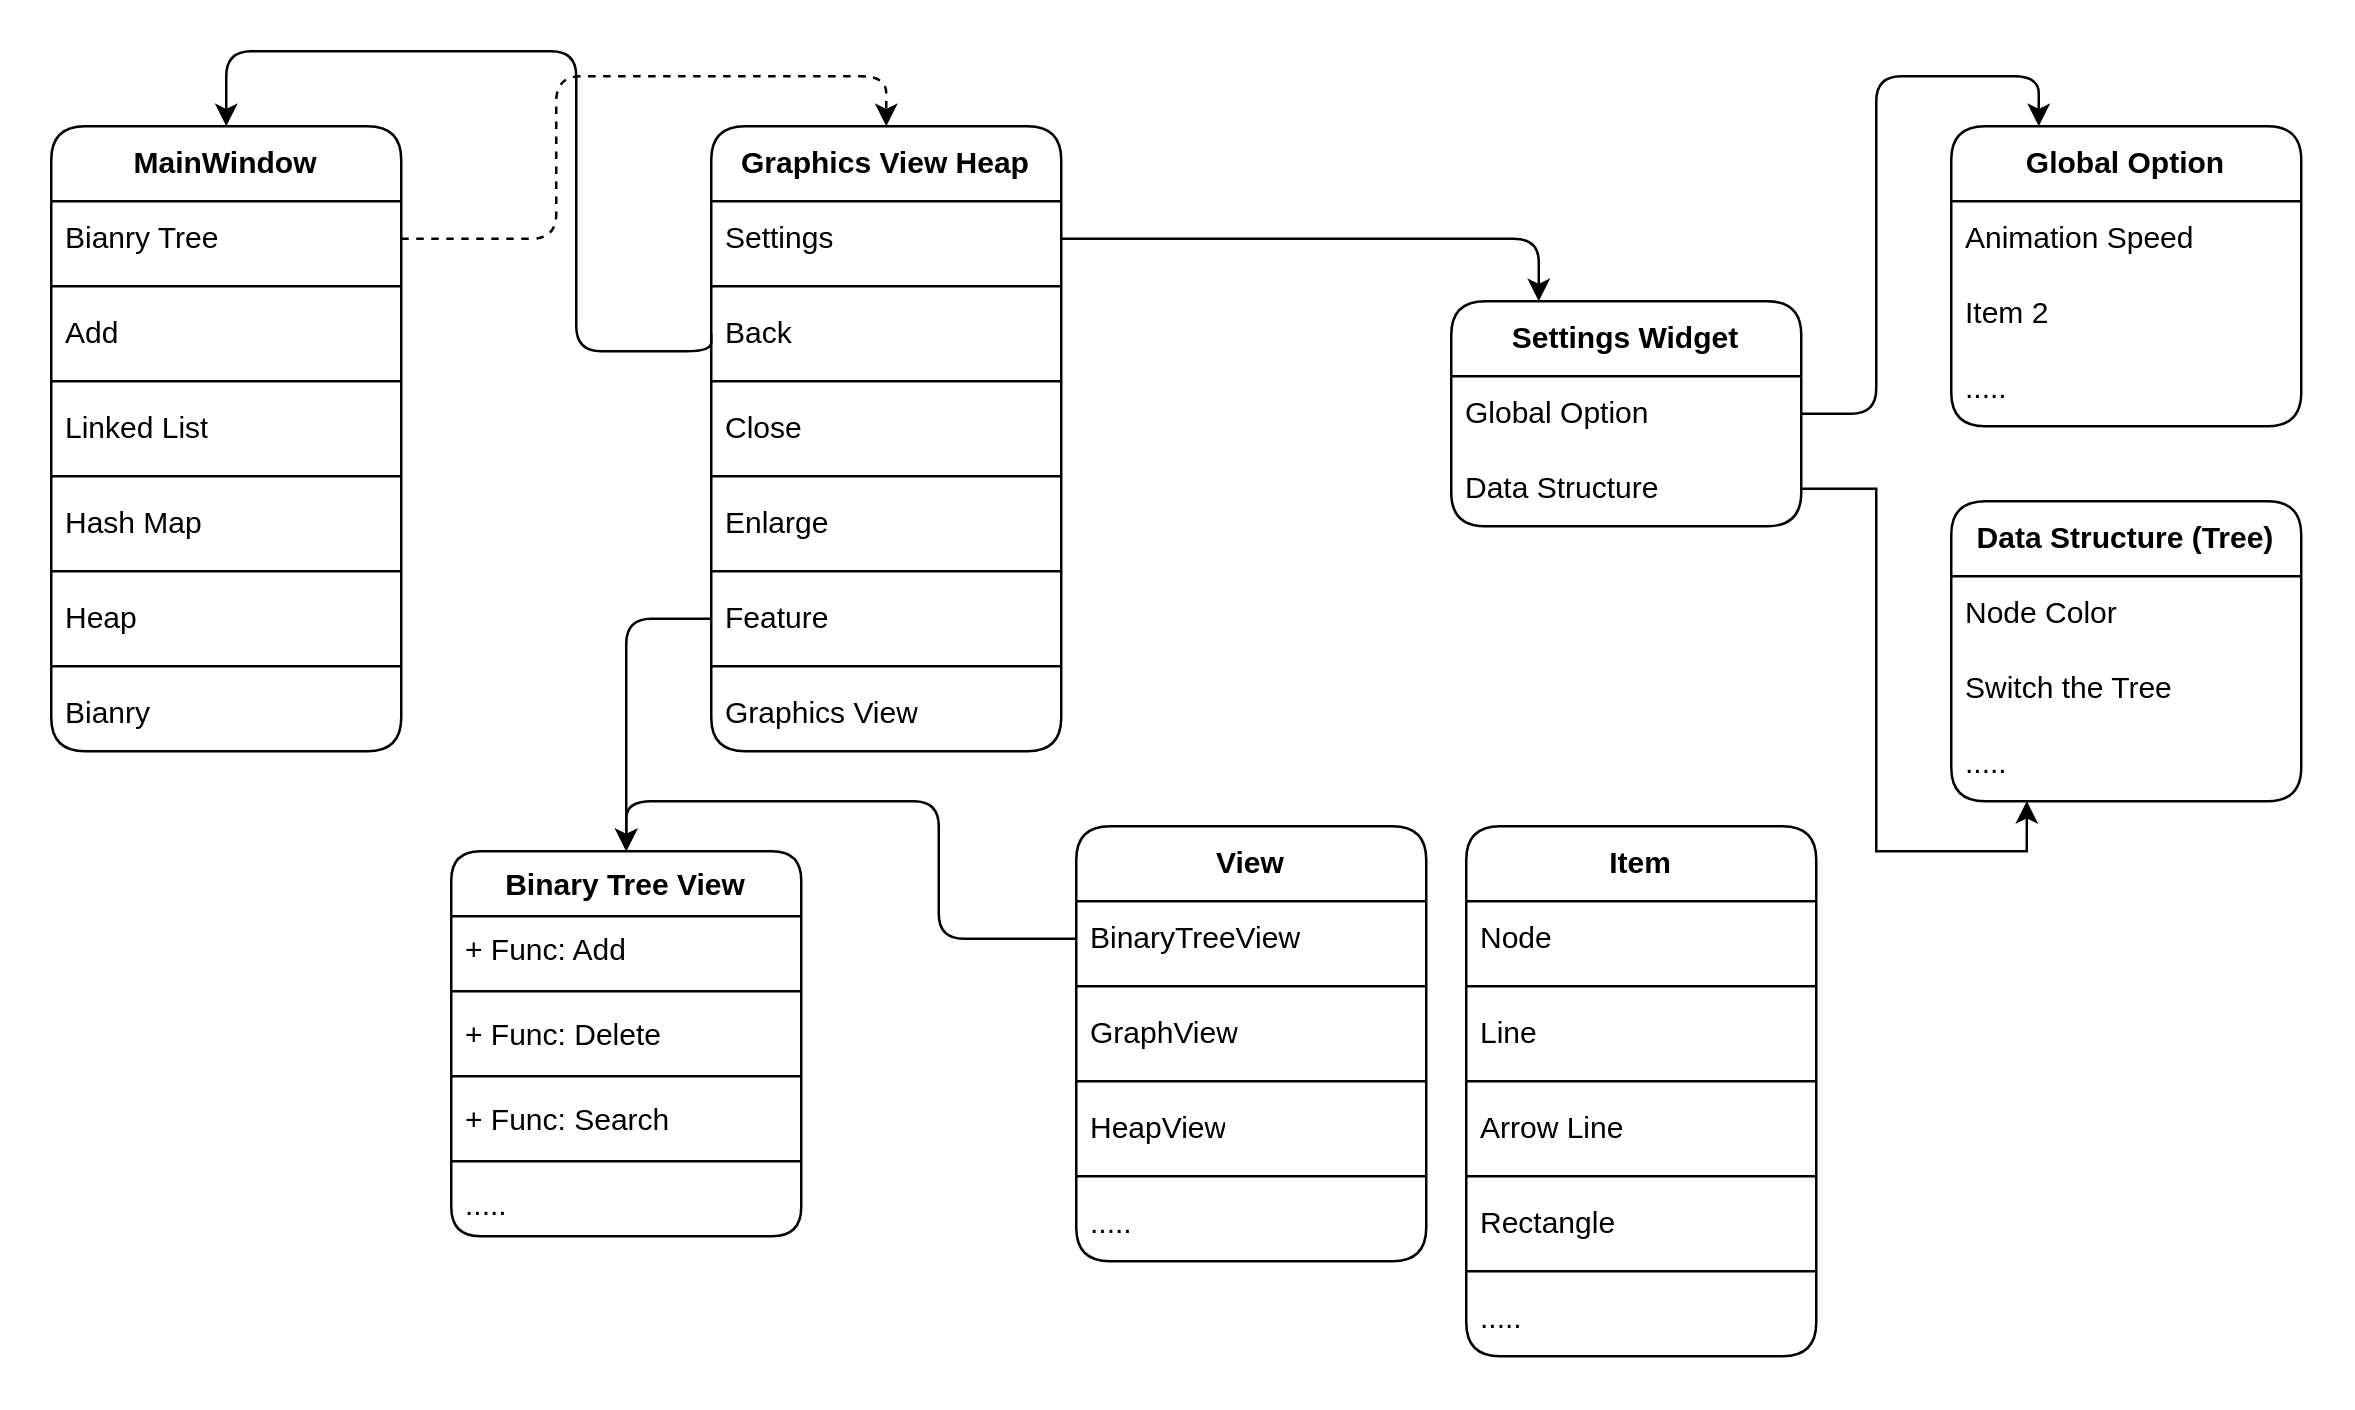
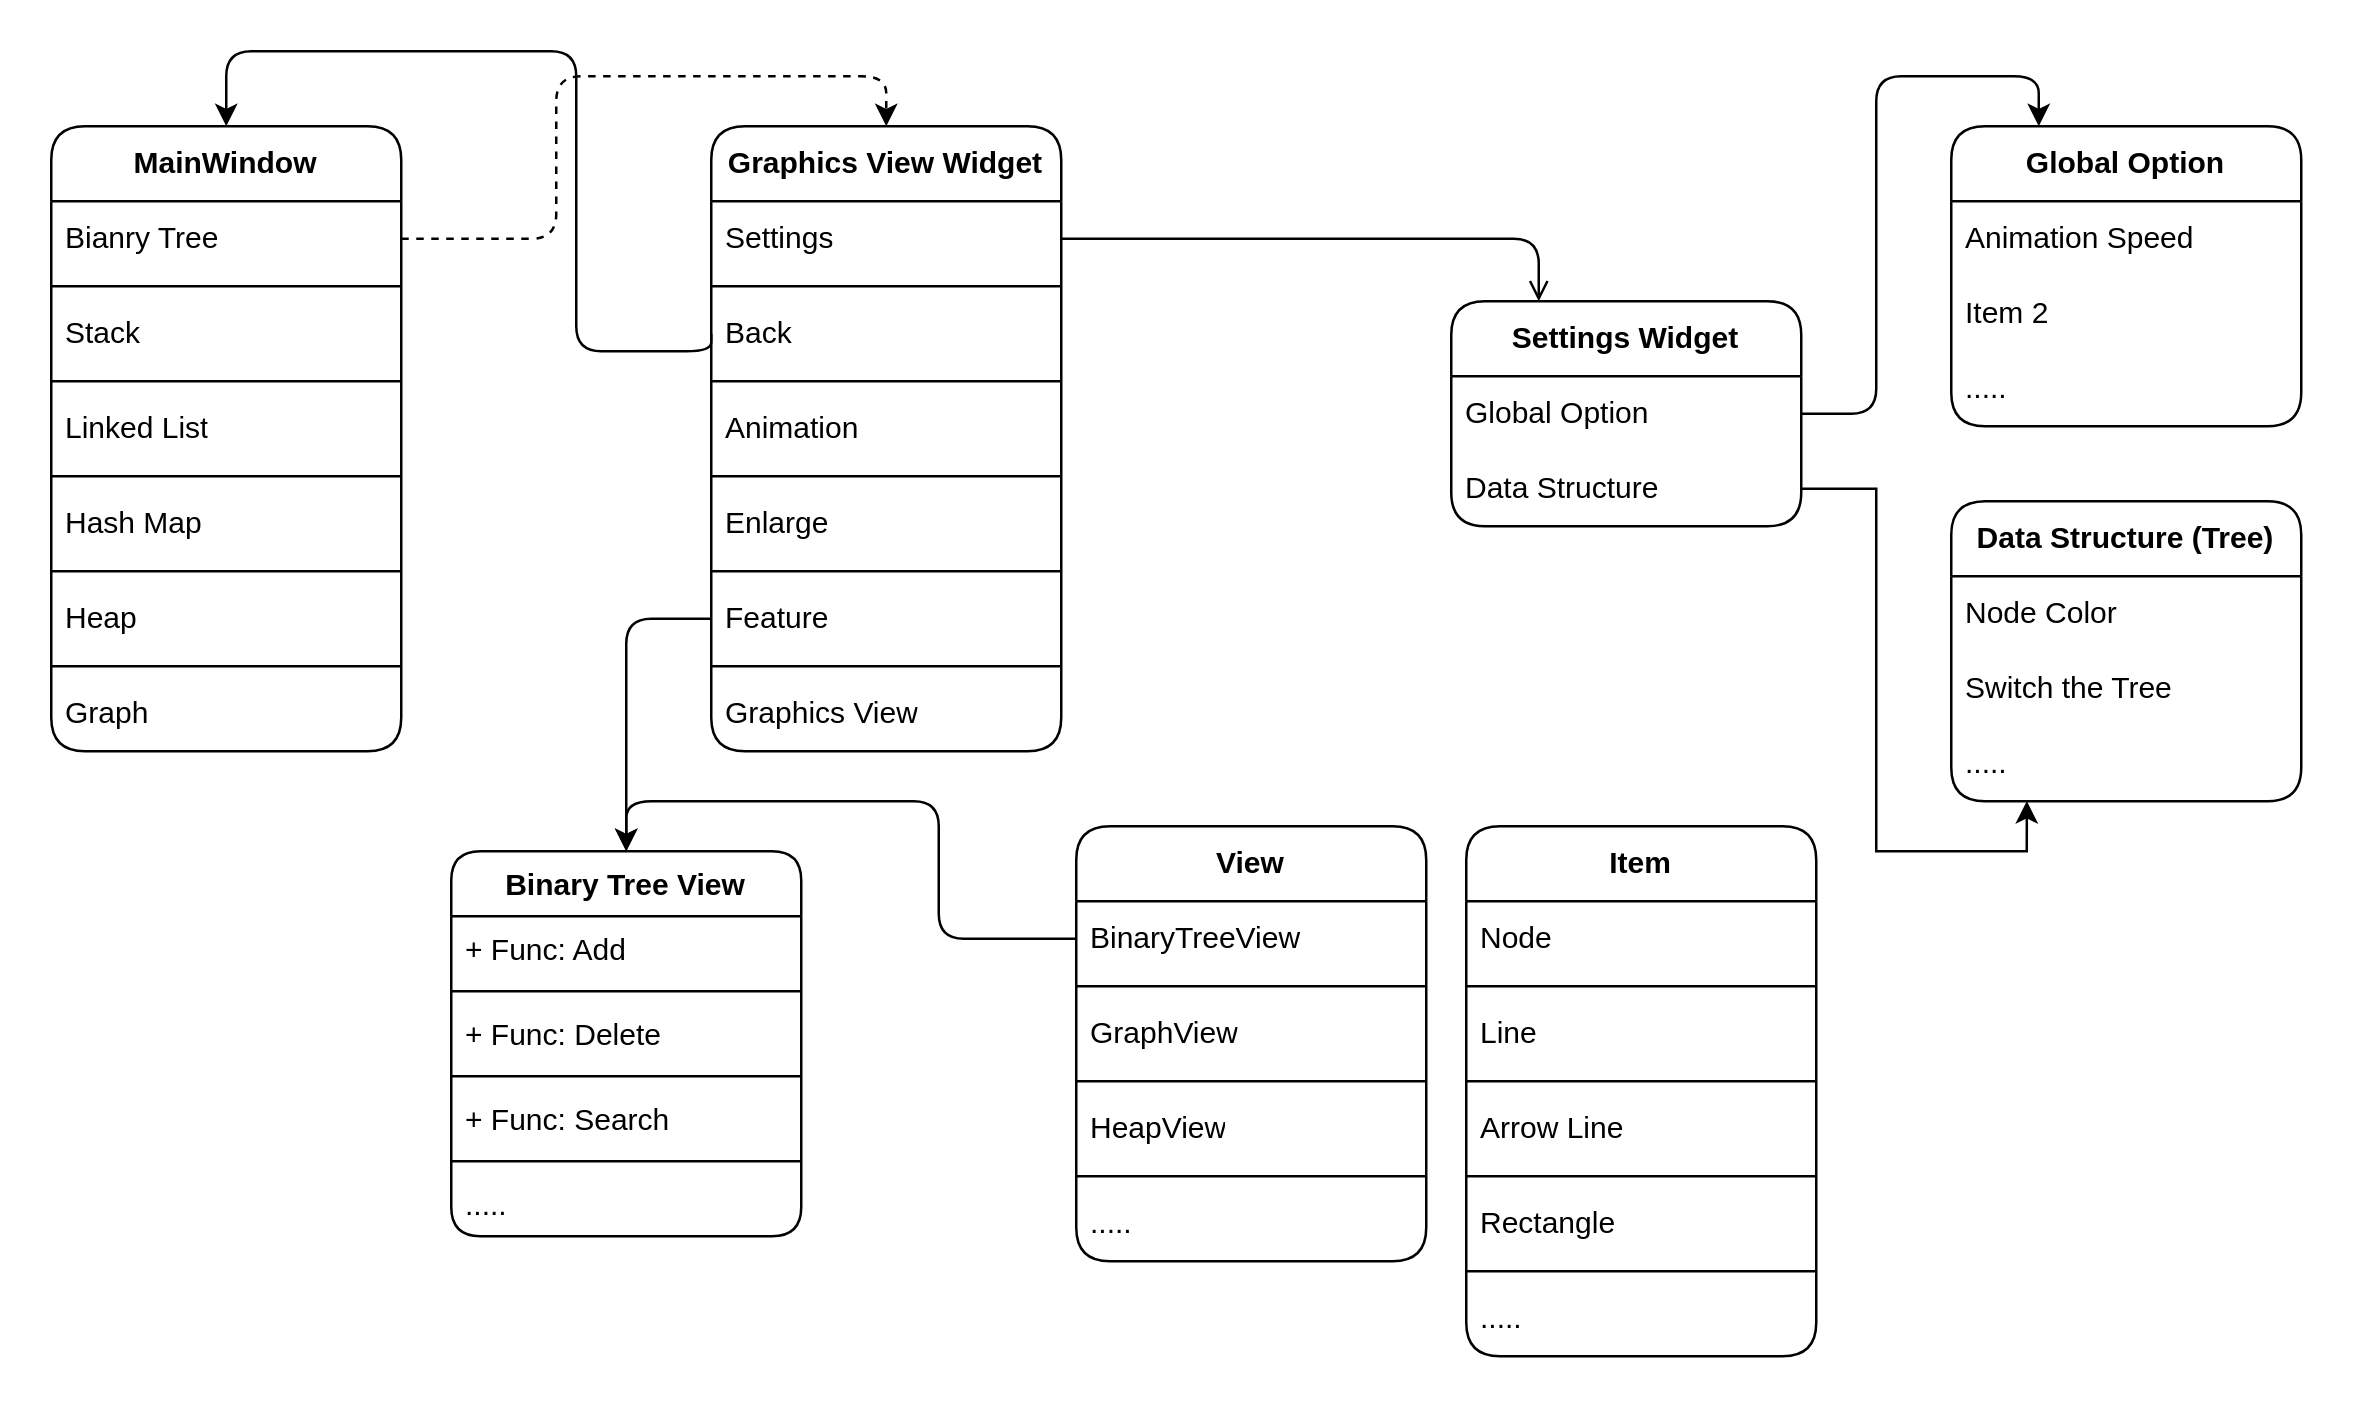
node "Graphics View Heap": label "Graphics View Heap" -> "Graphics View Widget"
edge "Settings" -> "Settings Widget": arrowhead classic -> open
node "Add": label "Add" -> "Stack"
node "Close": label "Close" -> "Animation"
node "Bianry": label "Bianry" -> "Graph"
